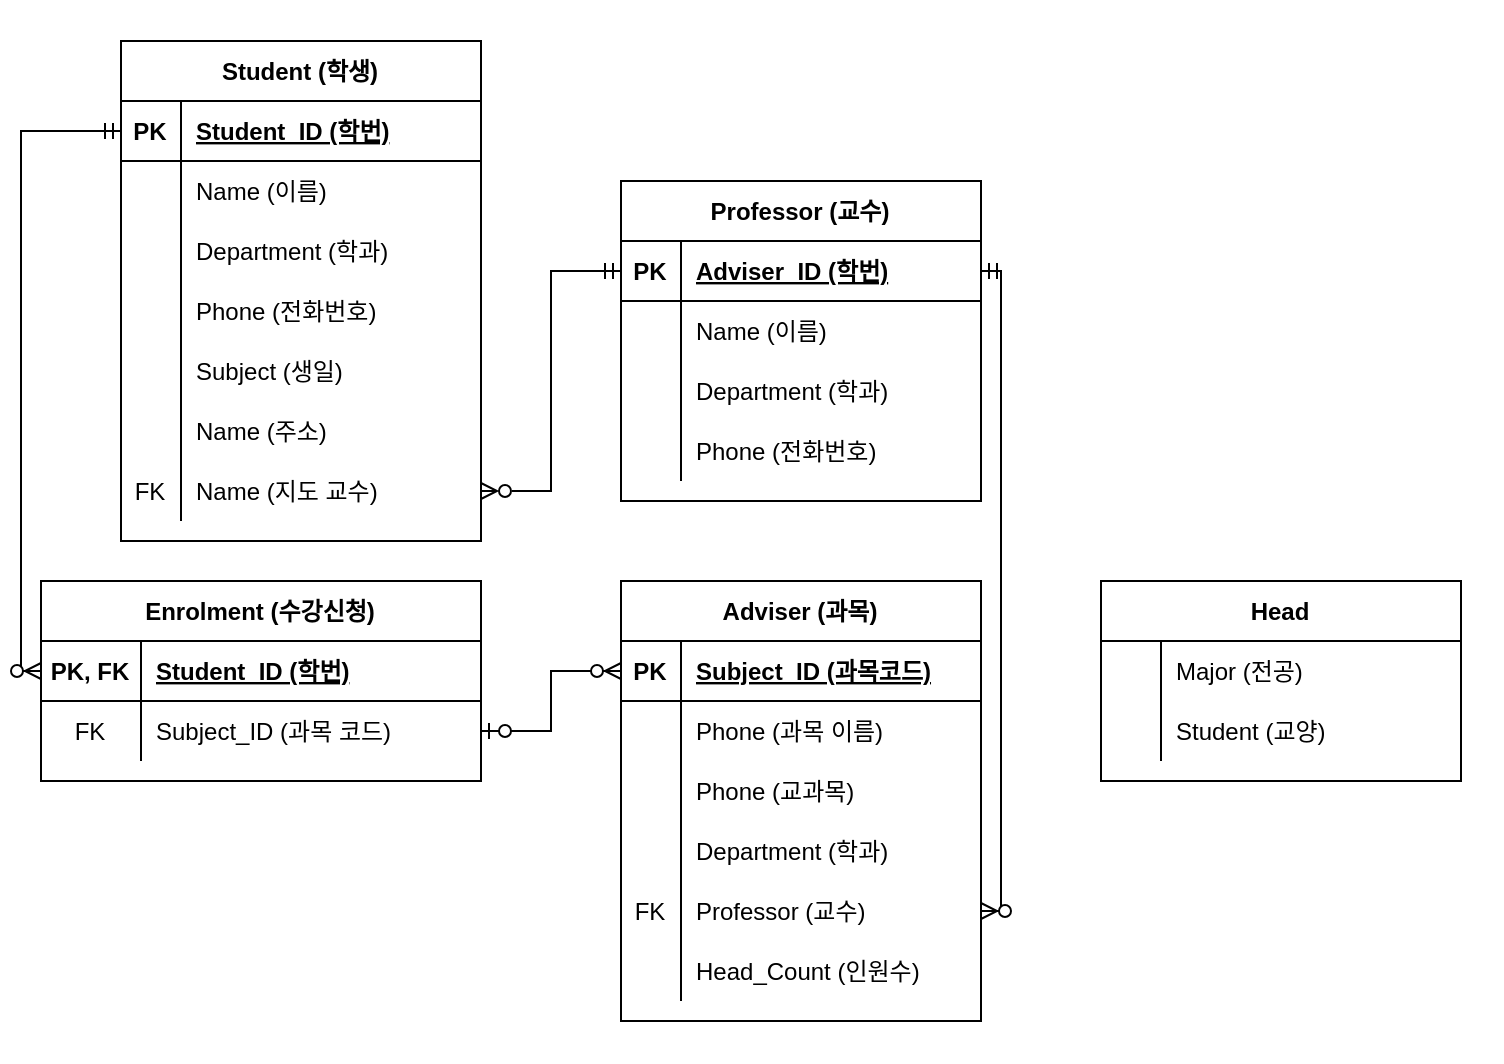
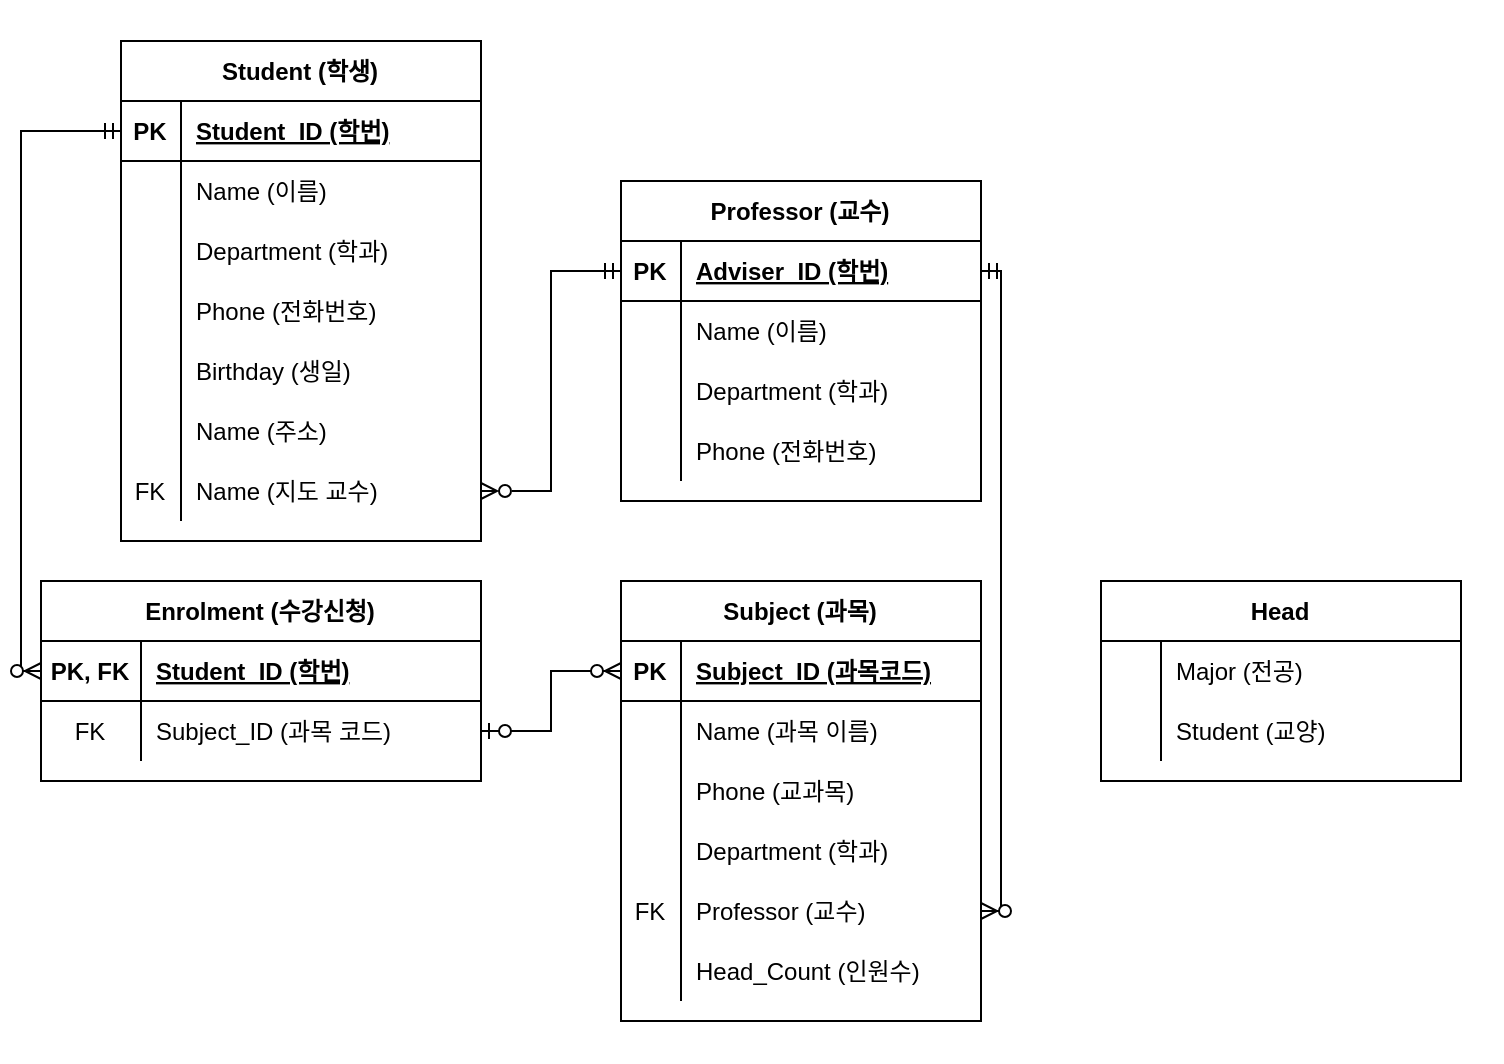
node "Subject (생일)": label "Subject (생일)" -> "Birthday (생일)"
node "Adviser (과목)": label "Adviser (과목)" -> "Subject (과목)"
node "Phone (과목 이름)": label "Phone (과목 이름)" -> "Name (과목 이름)"
